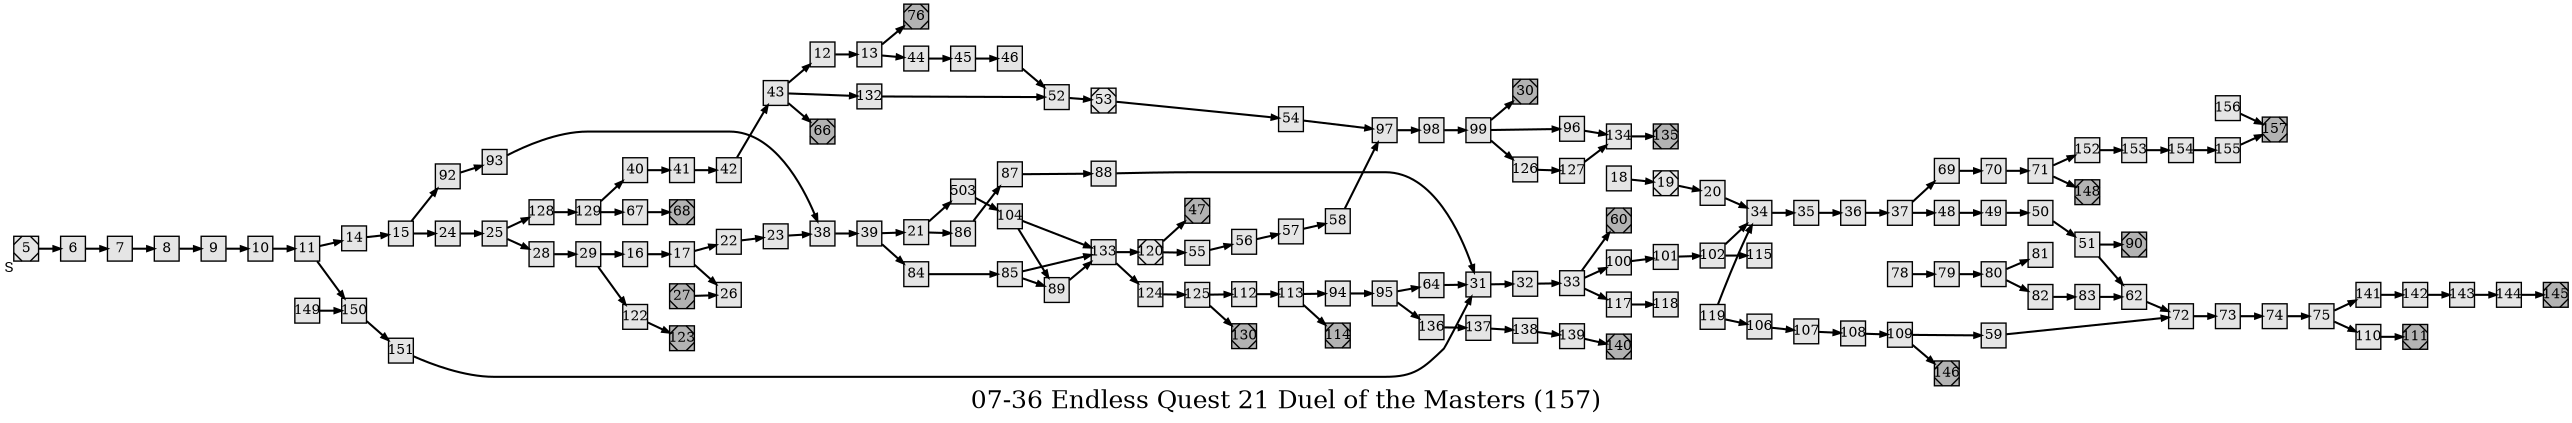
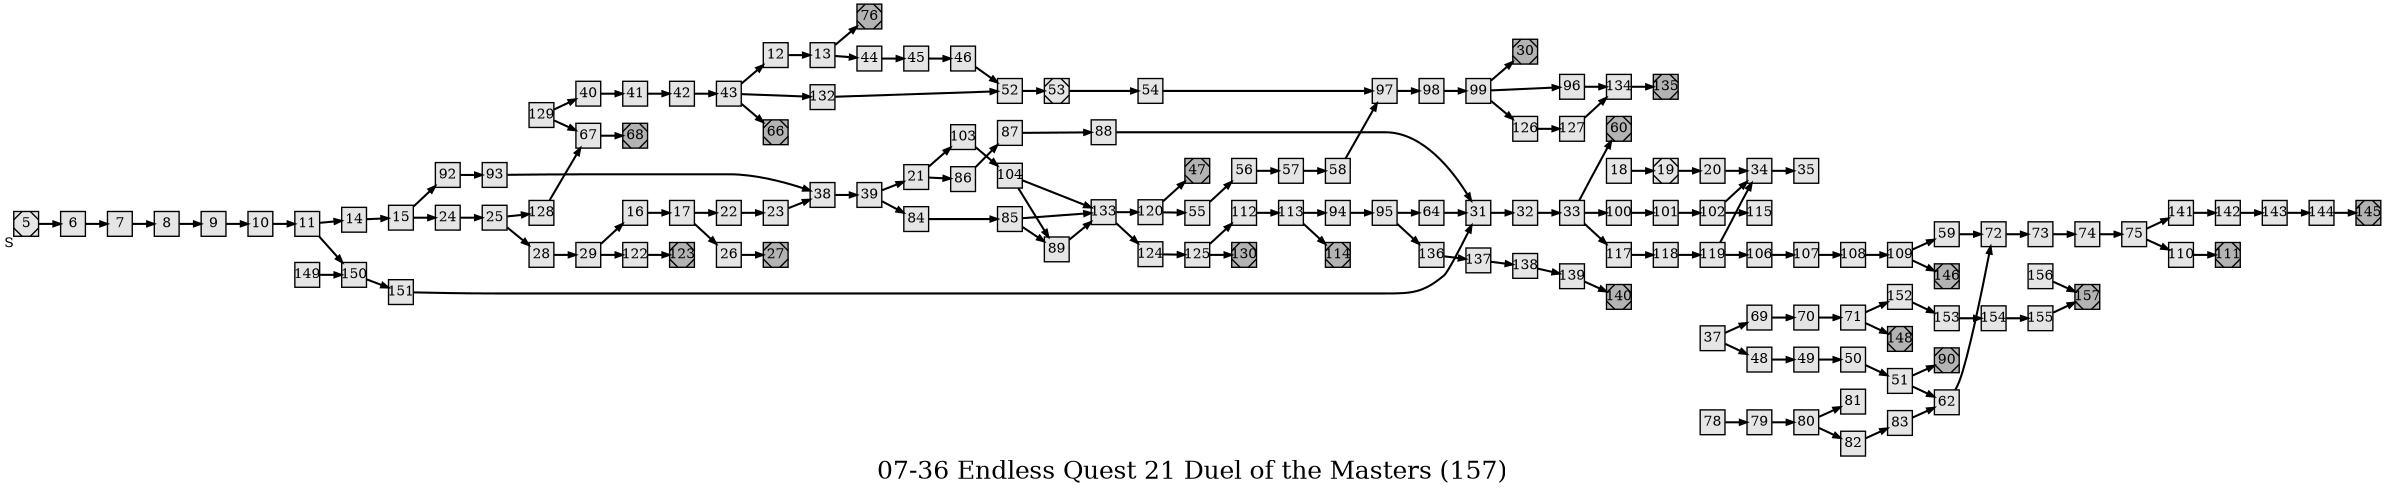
node "503": label "503" -> "103"
edge "128" -> "129": now "128" -> "67"
node "36": removed
node "120": shape Msquare -> box
edge "118" -> "119": added
edge "27" -> "26": reversed
